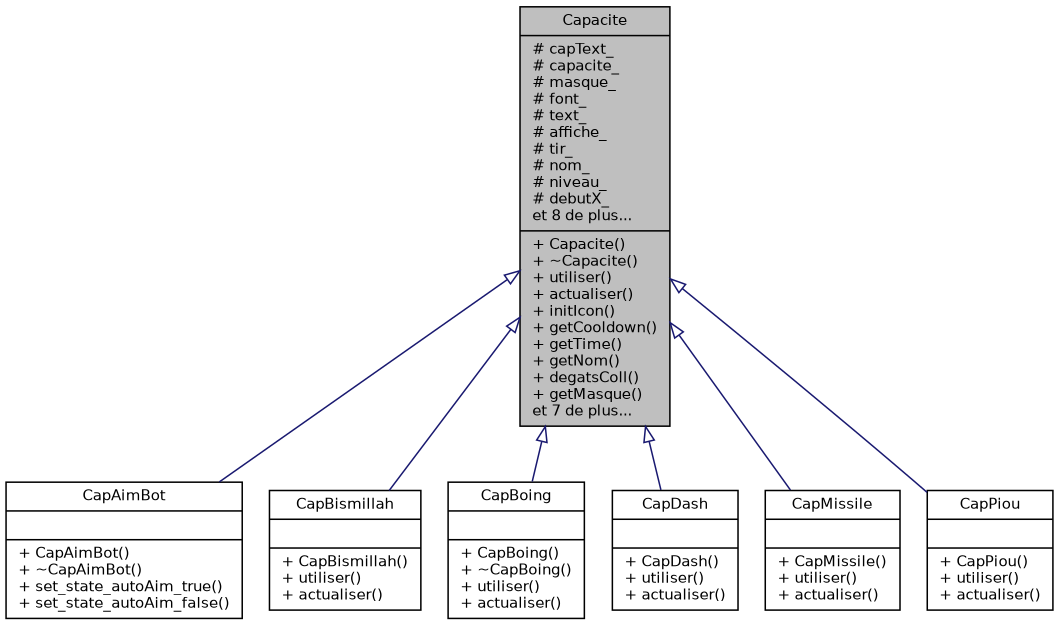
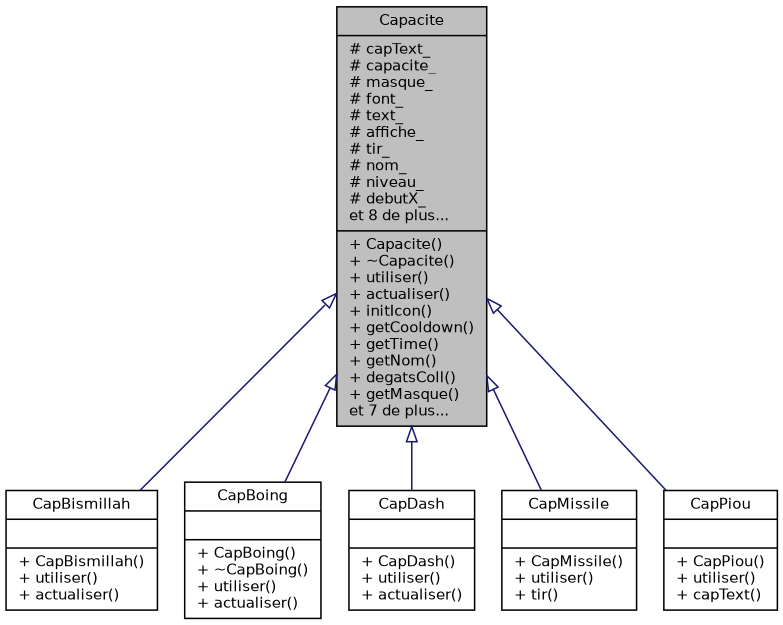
node "CapAimBot": removed
node "CapMissile": text "+ actualiser()" -> "+ tir()"
node "CapPiou": text "+ actualiser()" -> "+ capText()"
